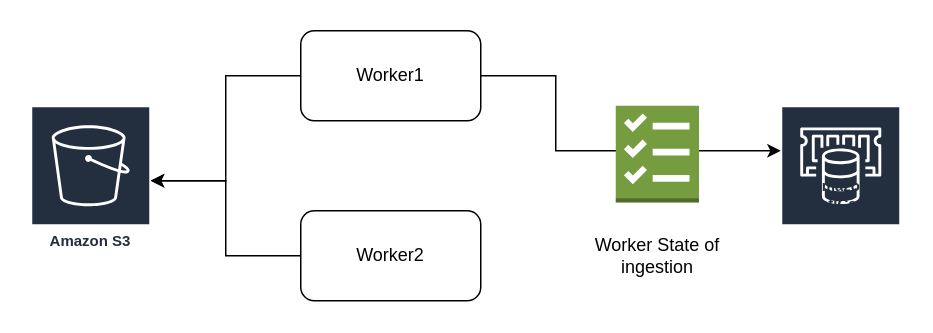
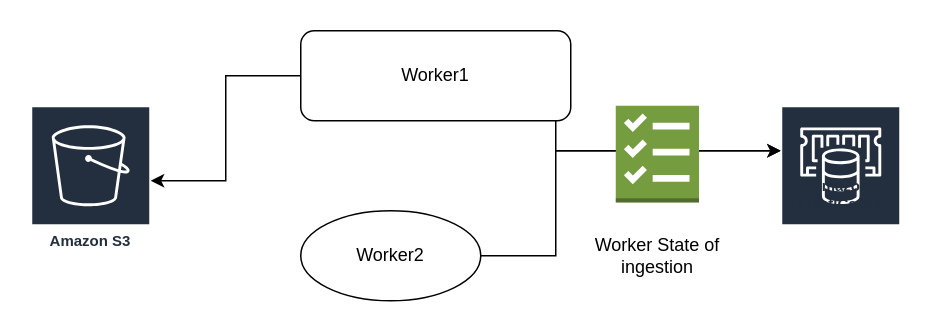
node "Worker1": size 180x90 -> 270x90
edge "Worker2" -> "Amazon ElastiCache": added
edge "Worker2" -> "Amazon S3": removed
node "Worker2": shape rounded rectangle -> ellipse
